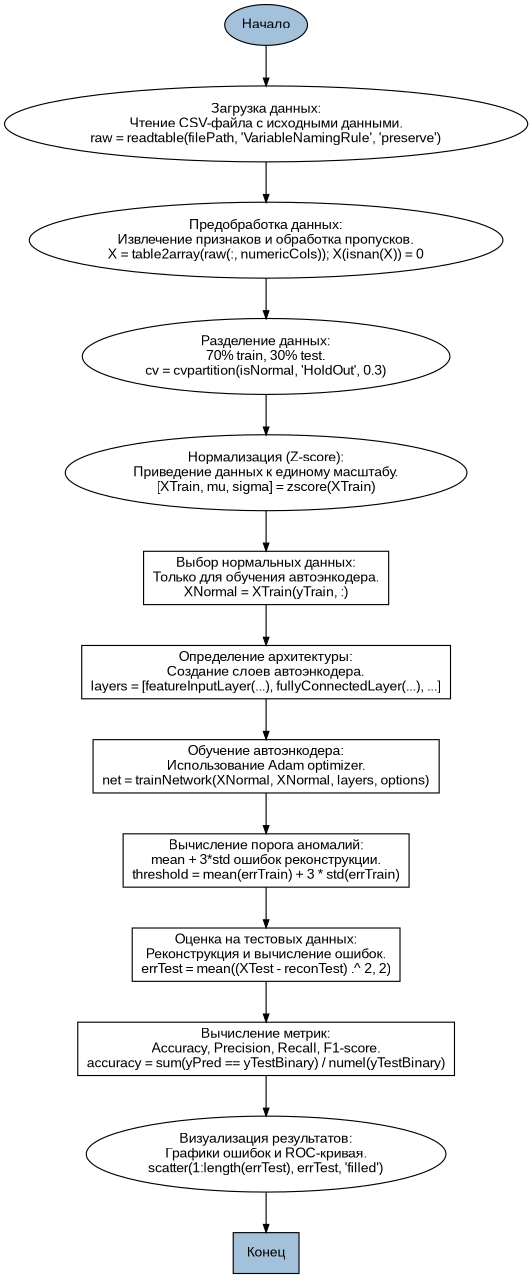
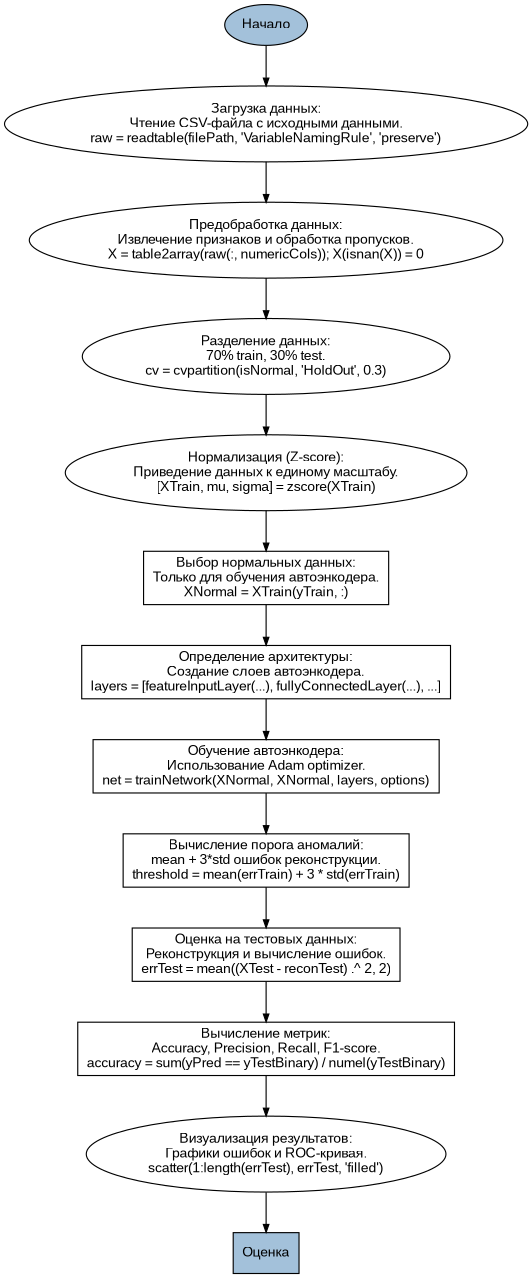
node "Конец": label "Конец" -> "Оценка"
